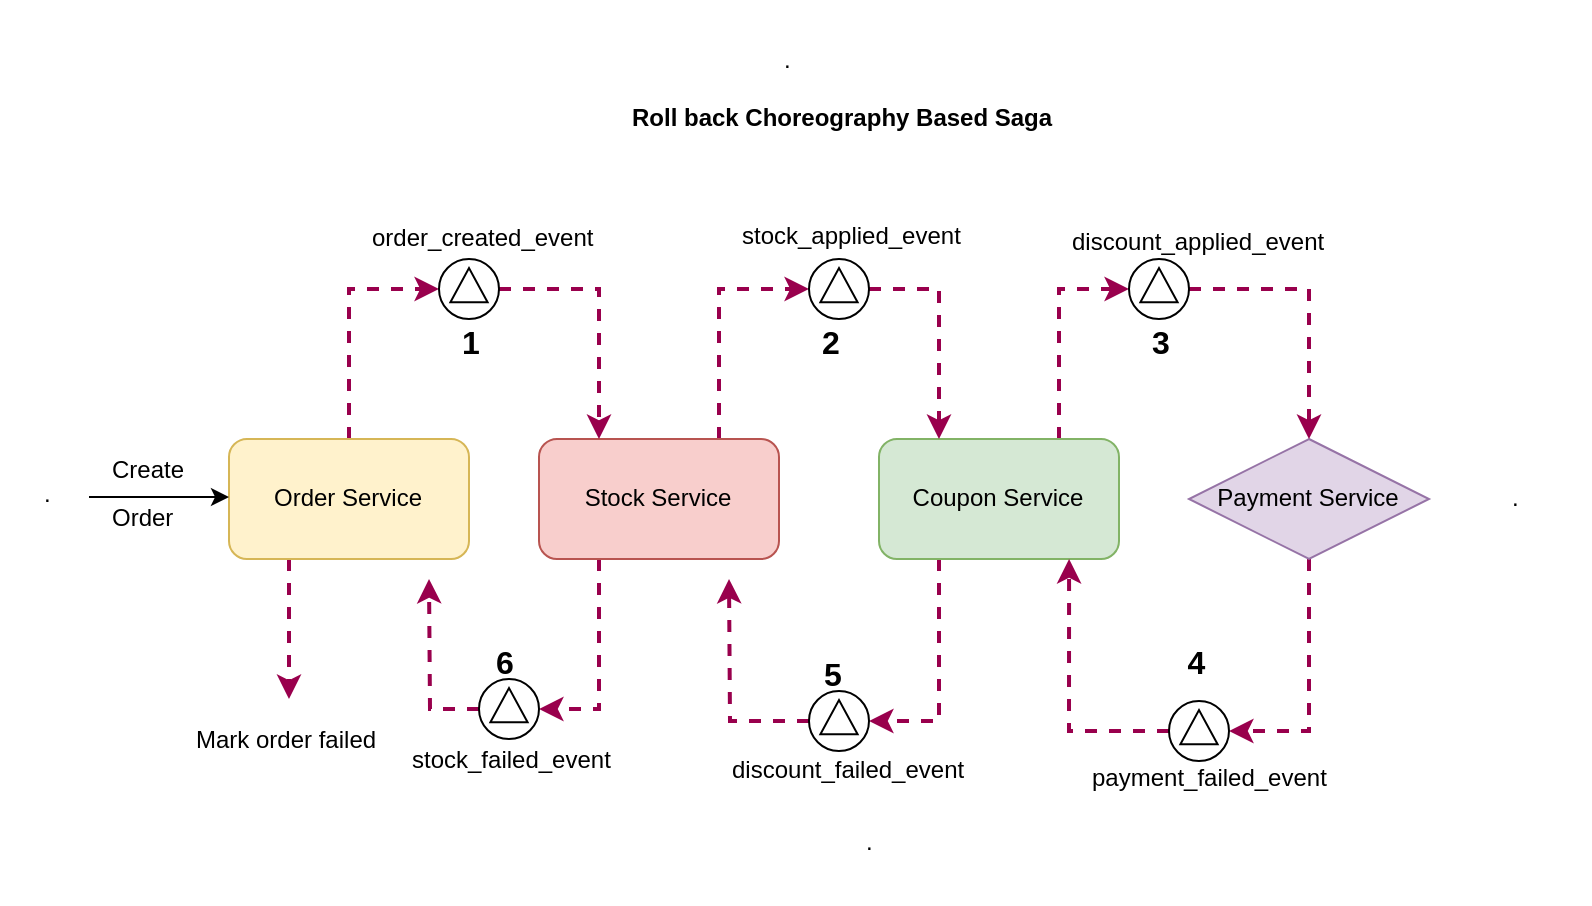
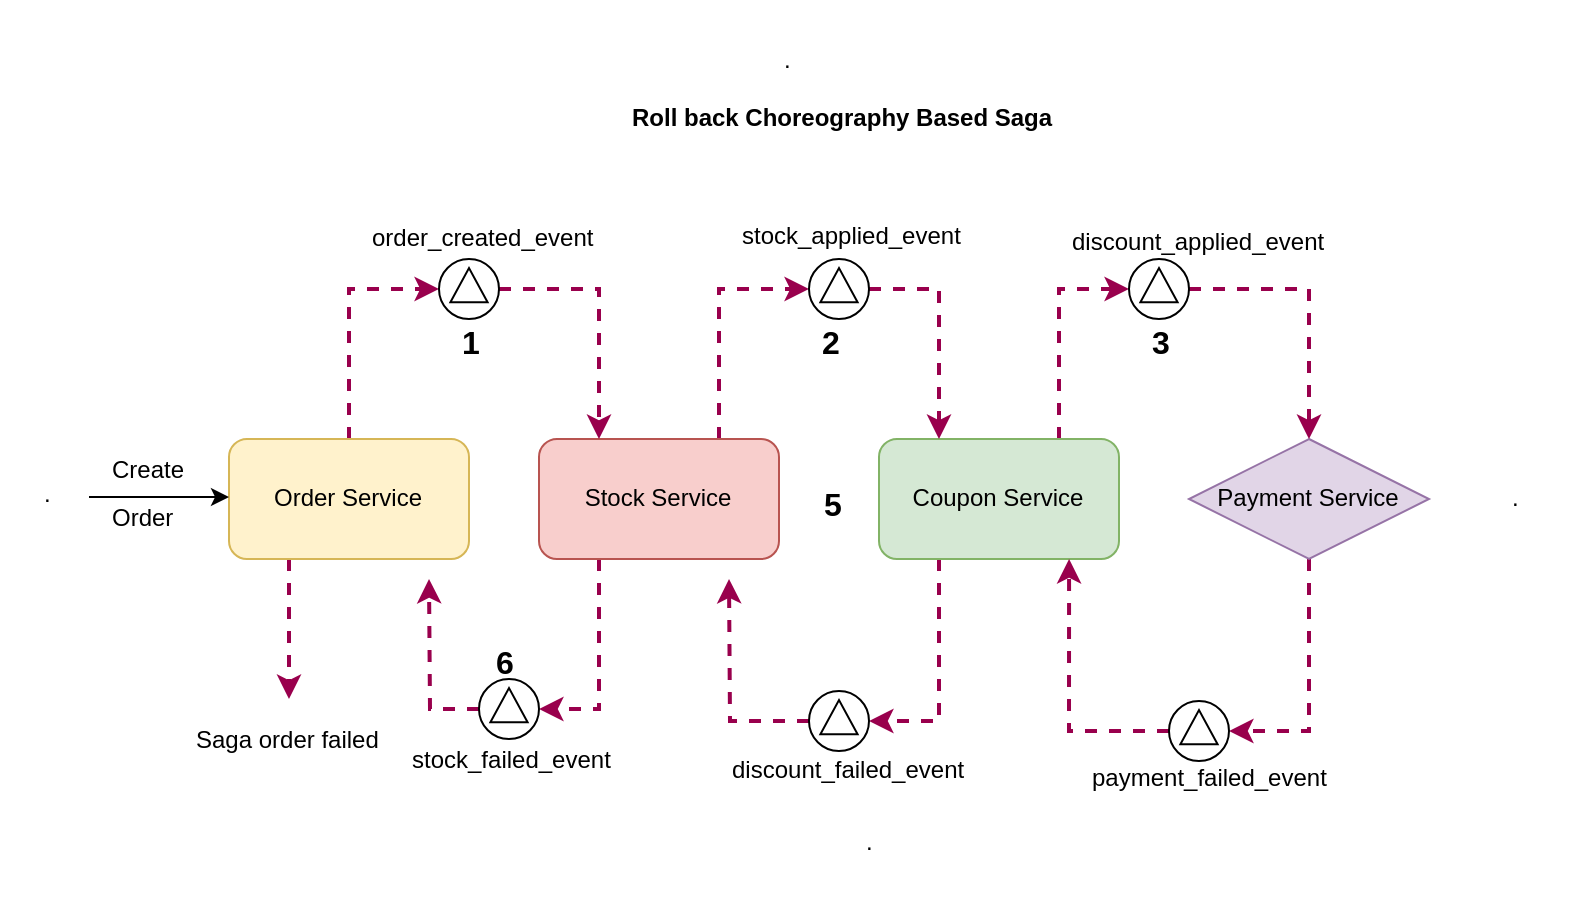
node "4": removed
node "5": moved (841, 671) -> (841, 501)
node "Mark order failed": label "Mark order failed" -> "Saga order failed"
